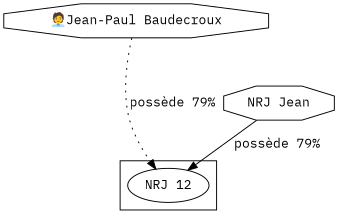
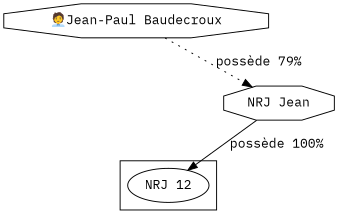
edge "🧑‍💼Jean-Paul Baudecroux" -> "NRJ 12": now "🧑‍💼Jean-Paul Baudecroux" -> "NRJ Jean"
edge "NRJ Jean" -> "NRJ 12": label "possède 79%" -> "possède 100%"
